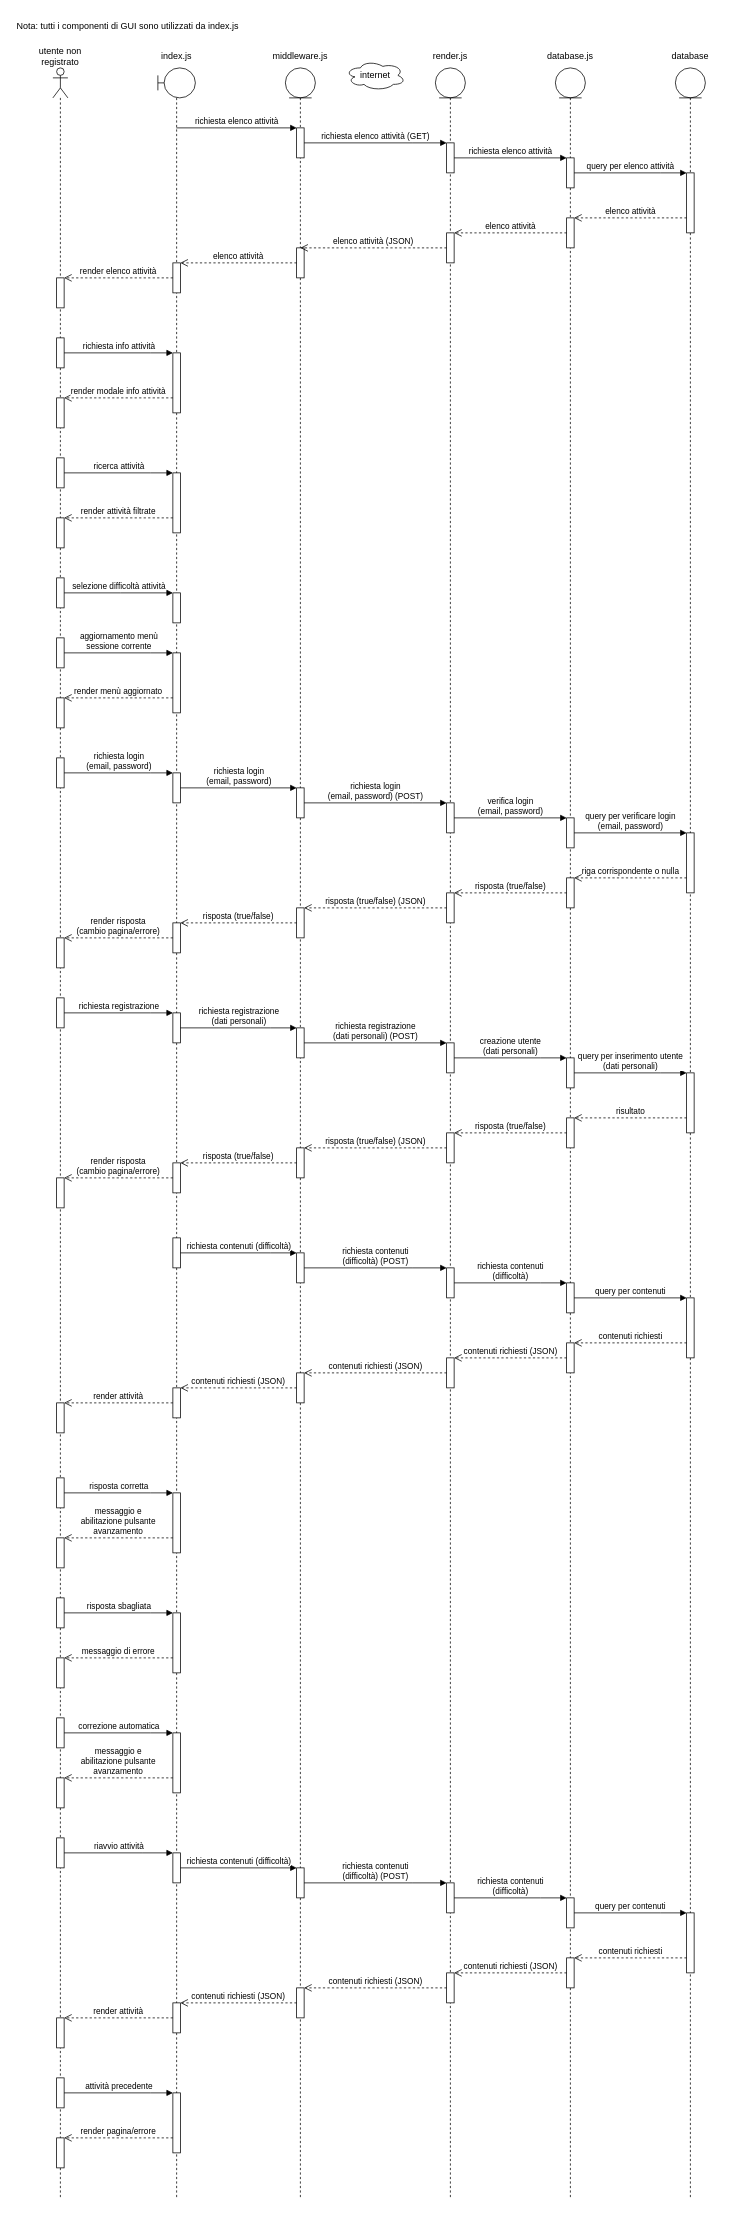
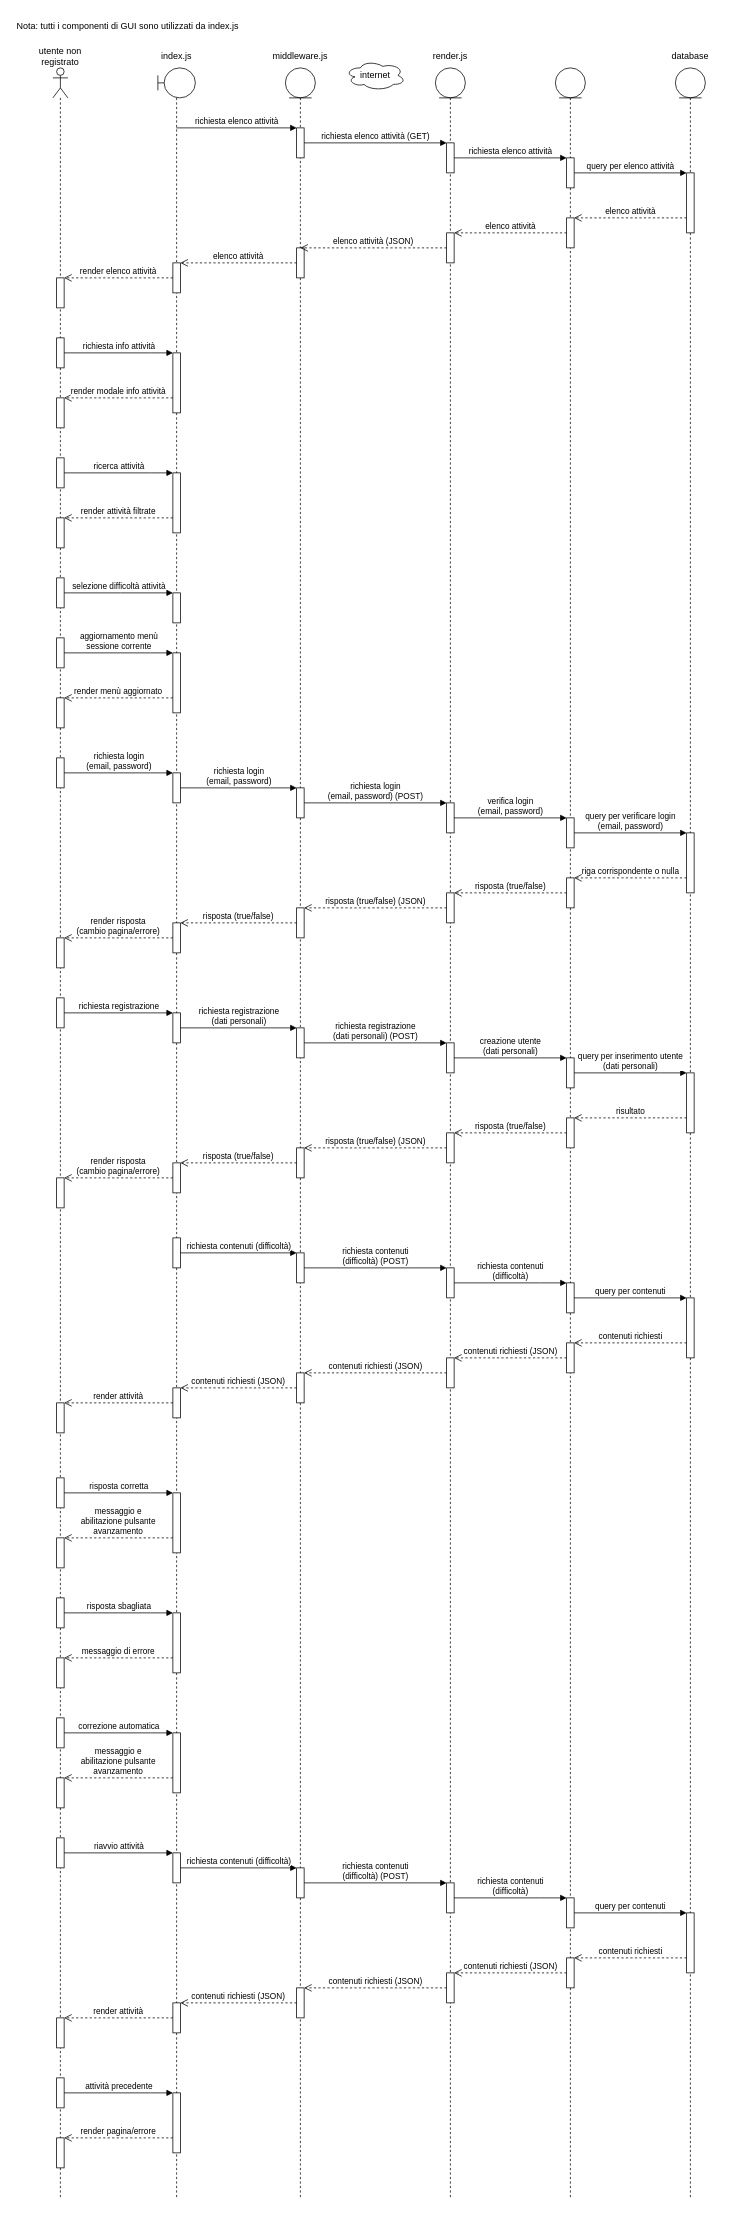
node "database.js": removed
